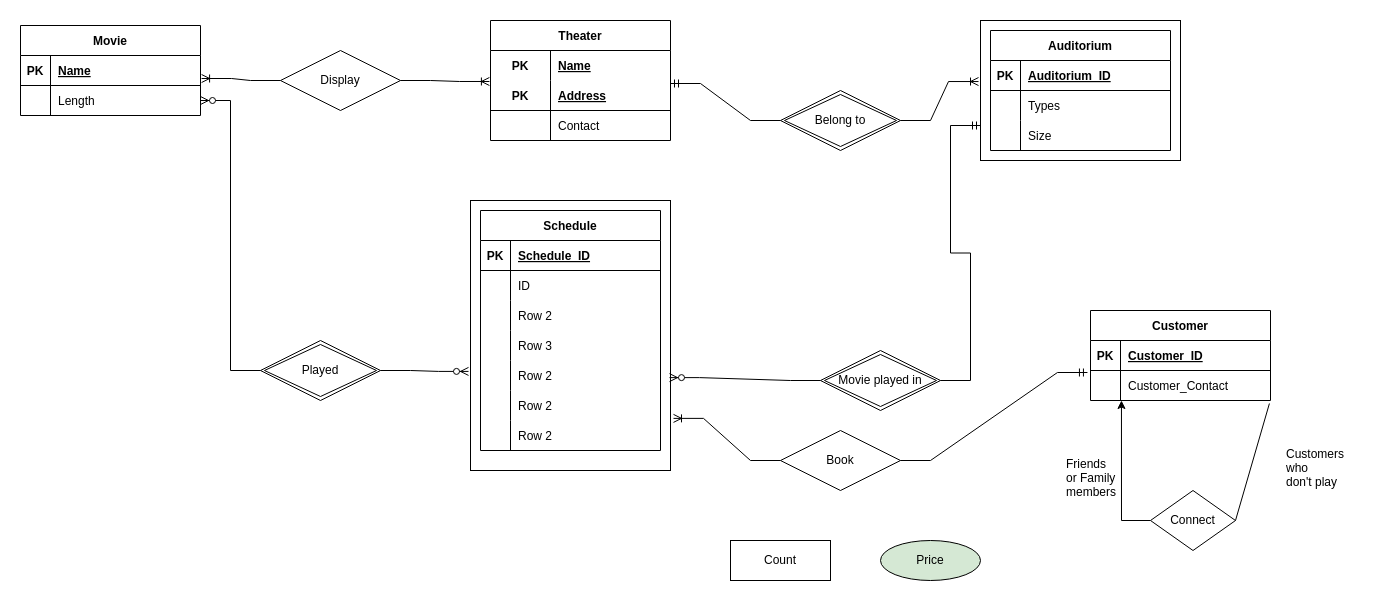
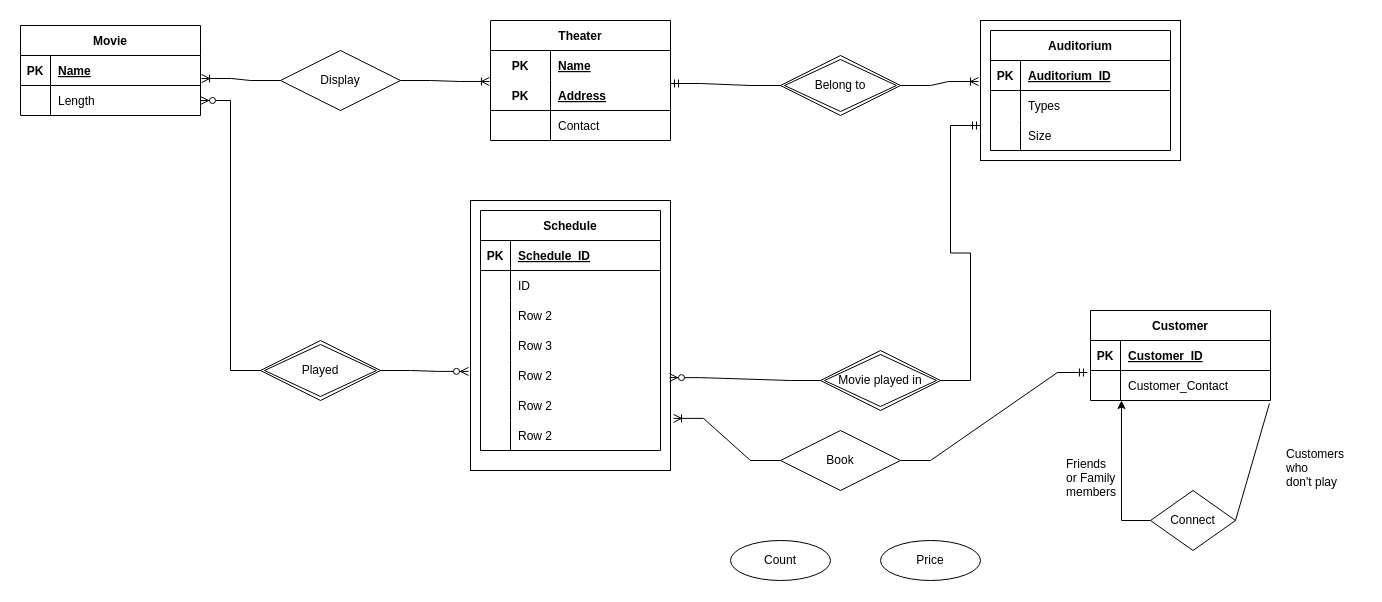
node "Belong to": moved (841, 121) -> (841, 86)
node "Count": shape rectangle -> ellipse
node "Price": fillcolor #d5e8d4 -> #ffffff
